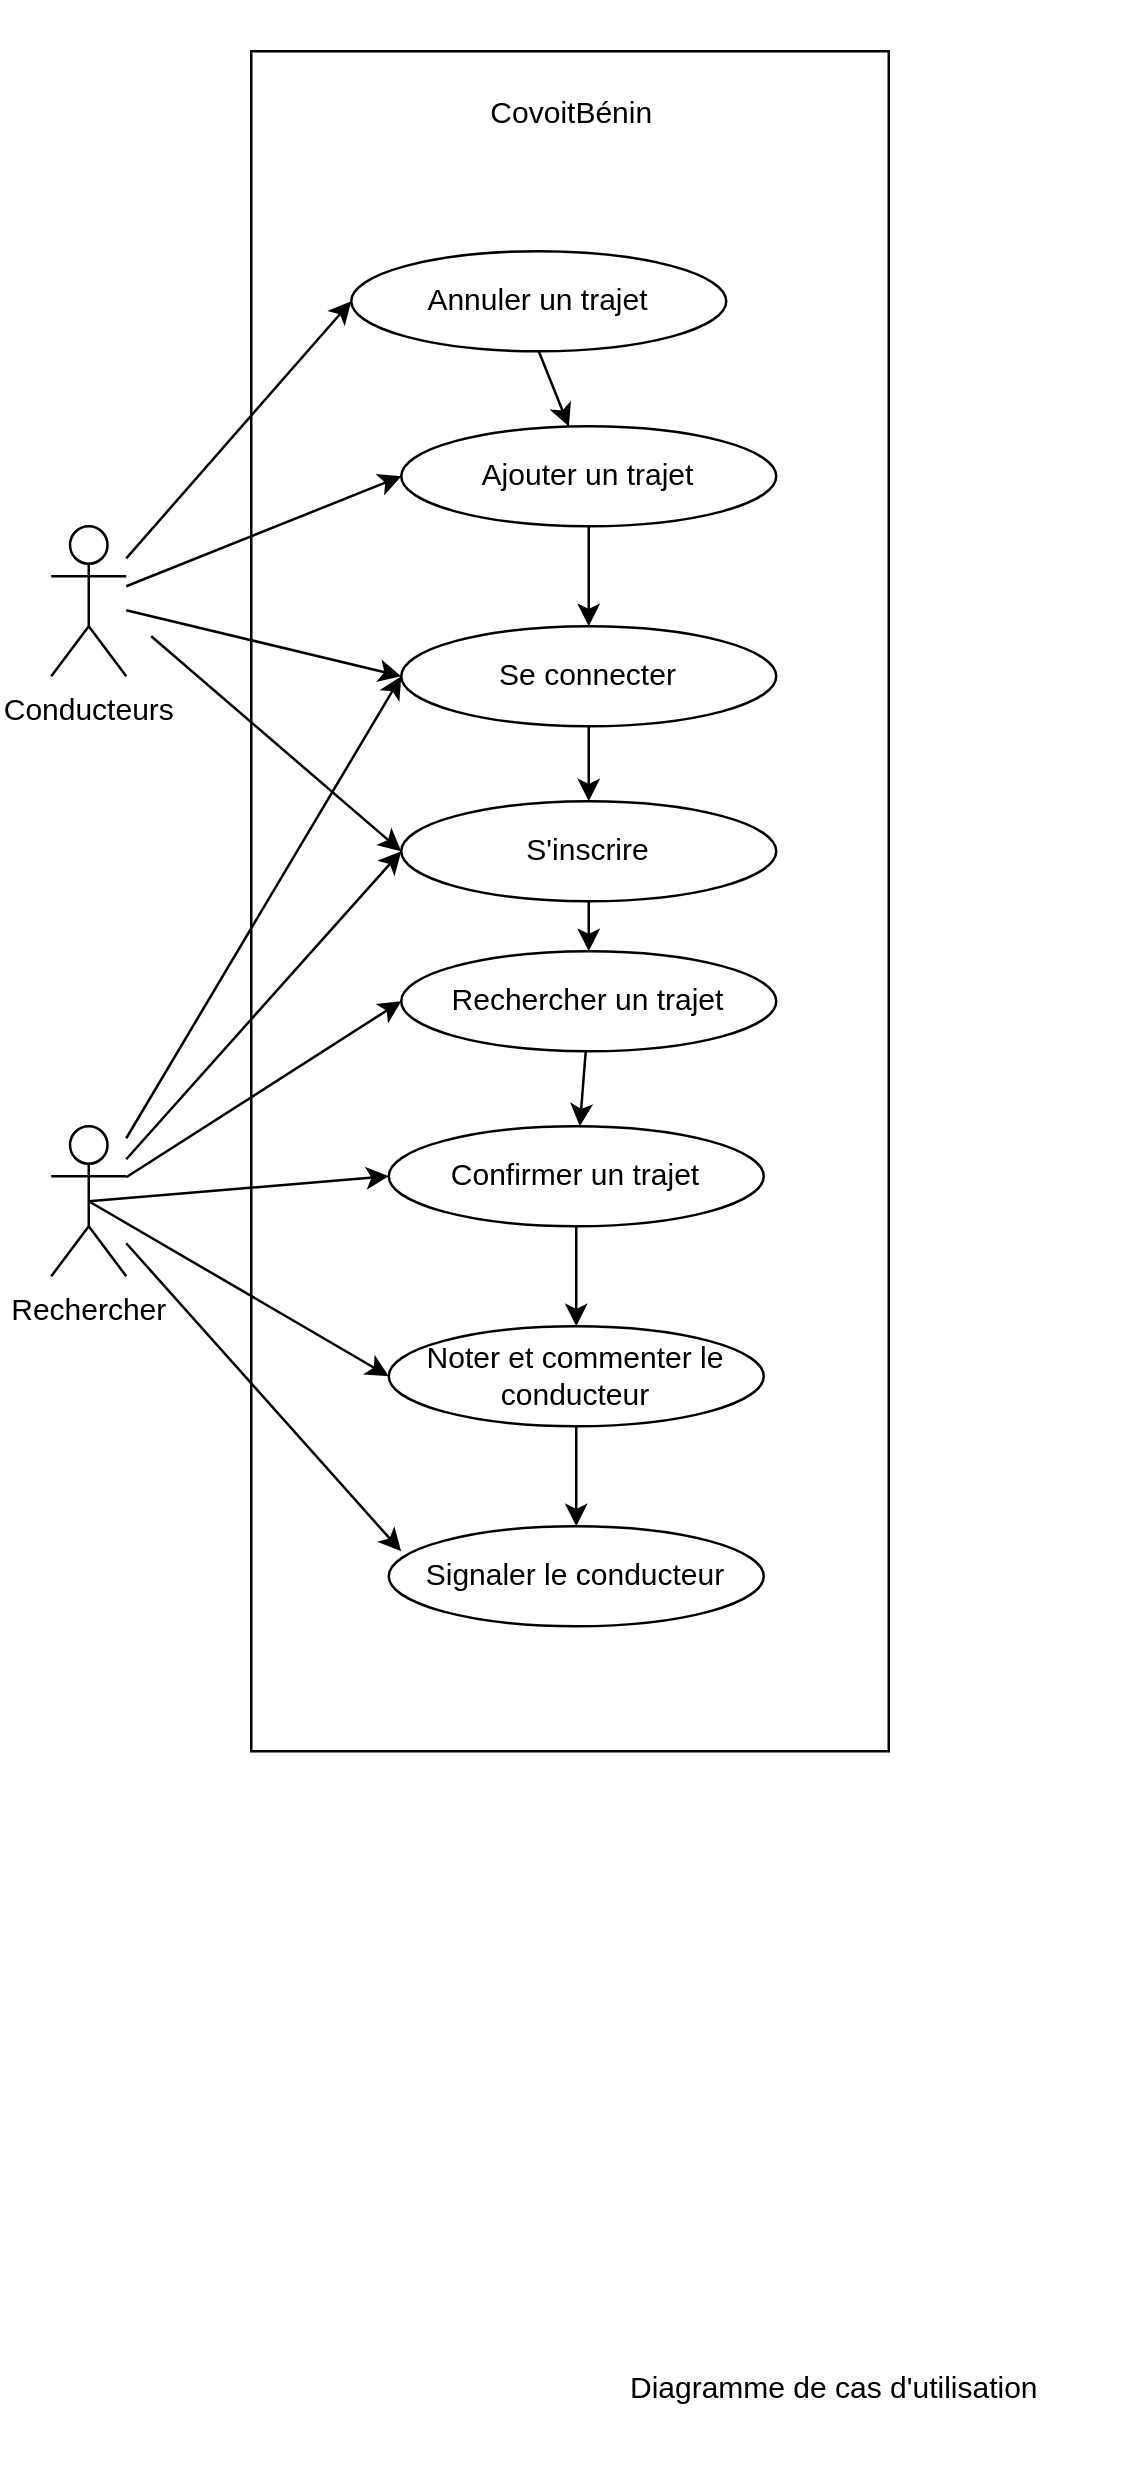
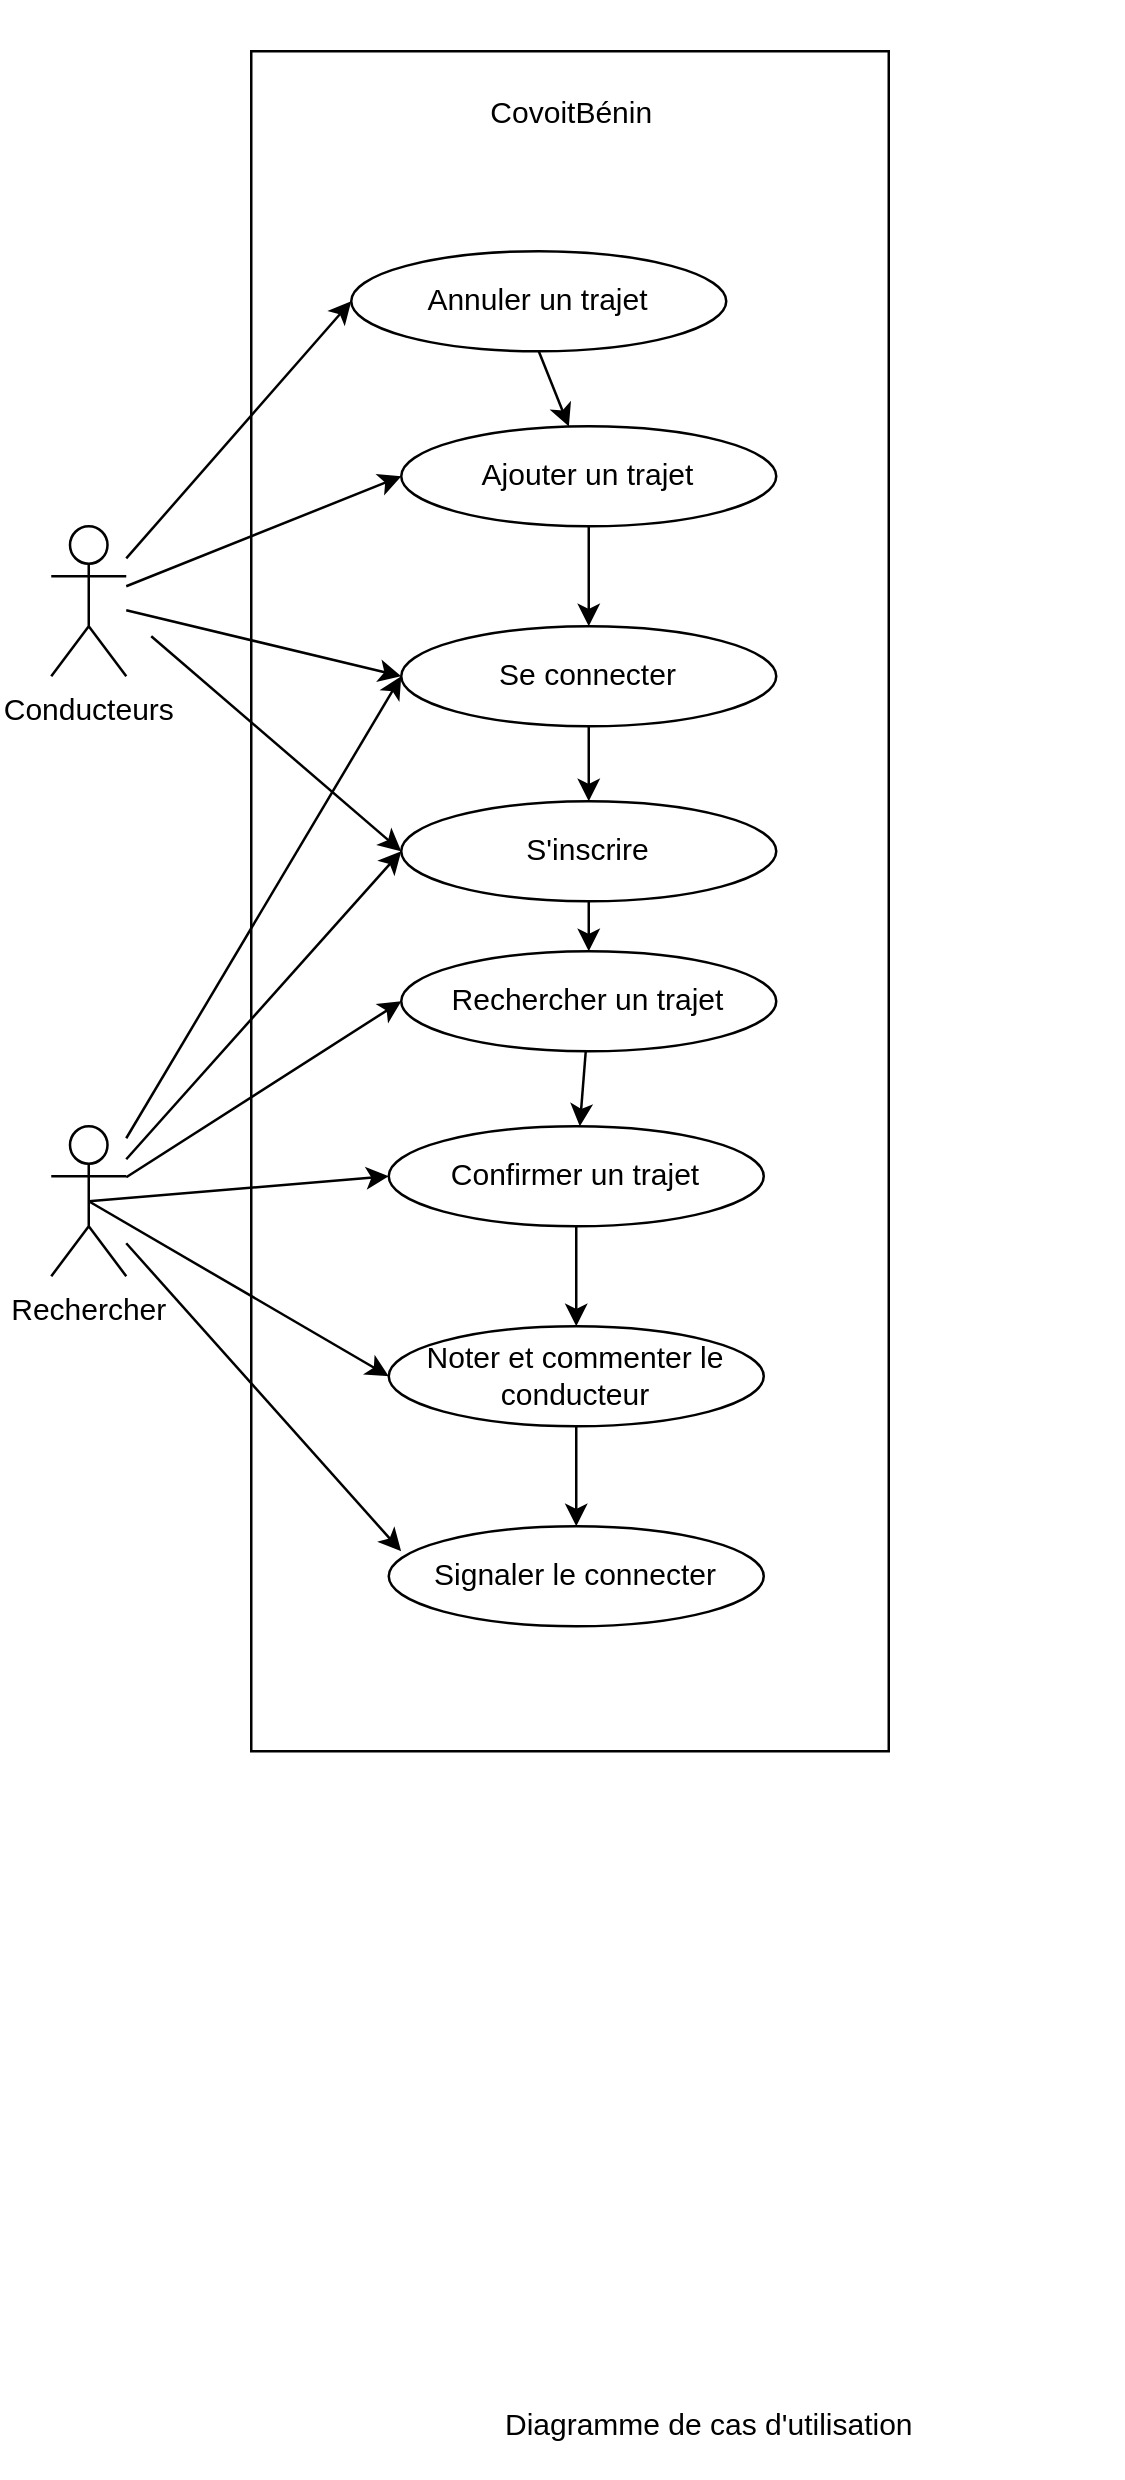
node "Signaler le conducteur": label "Signaler le conducteur" -> "Signaler le connecter"
node "Diagramme de cas d'utilisation": moved (834, 2389) -> (709, 2426)
